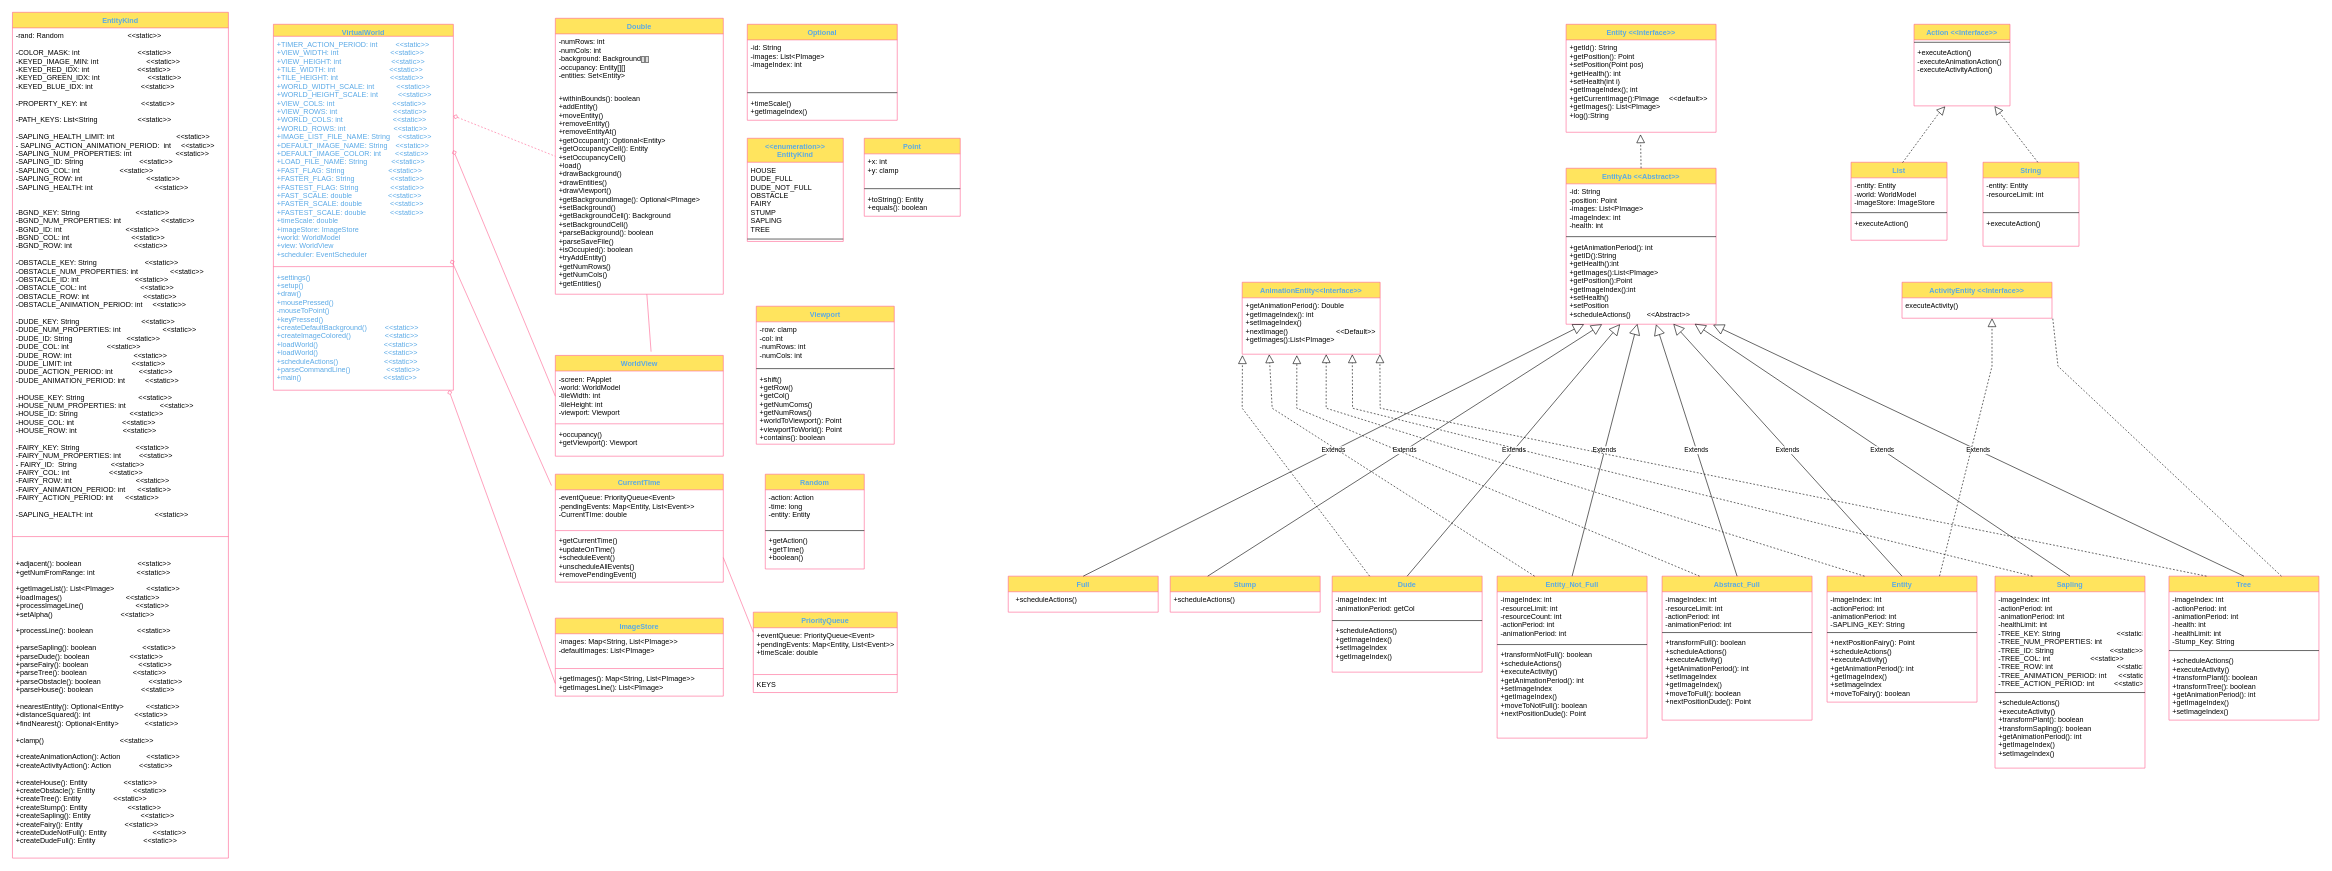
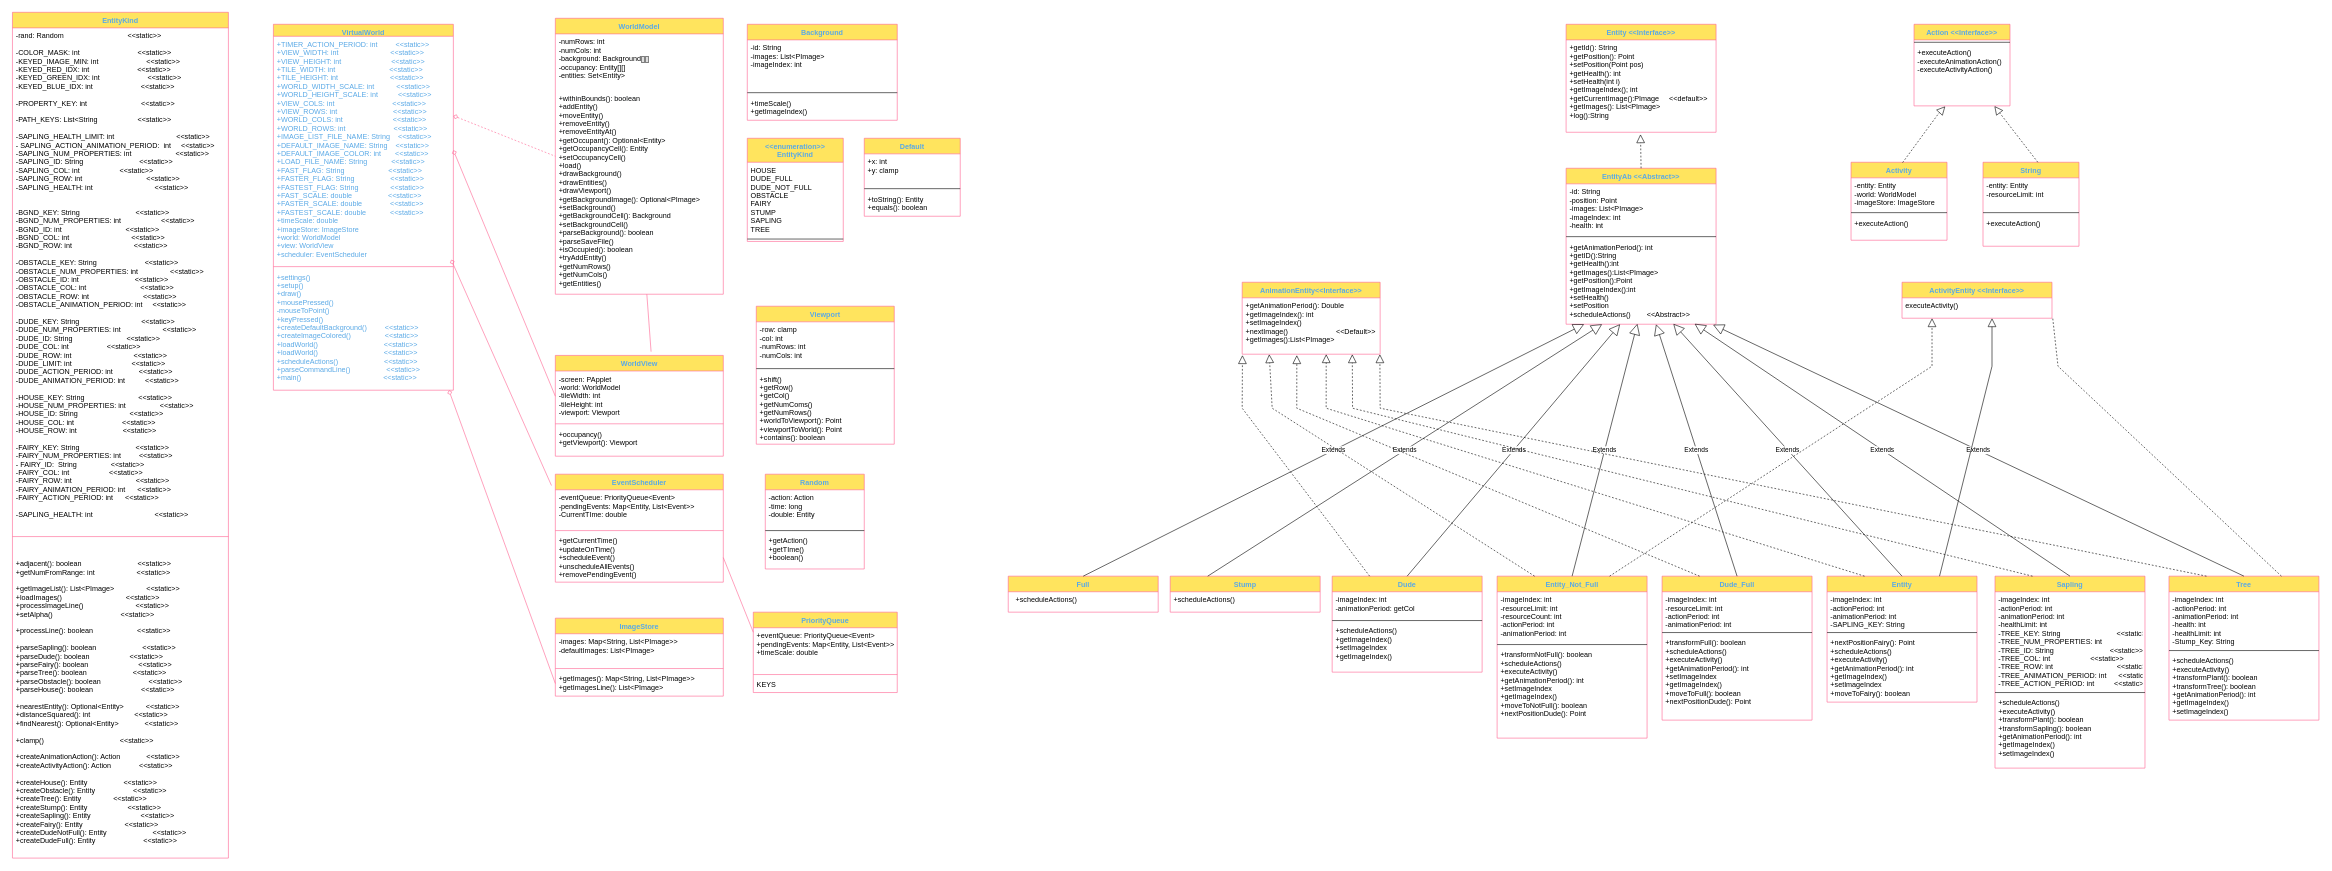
node "Double": label "Double" -> "WorldModel"
node "Optional": label "Optional" -> "Background"
node "Point": label "Point" -> "Default"
node "List": label "List" -> "Activity"
edge "Entity" -> "executeActivity()": style dashed -> solid
edge "Entity_Not_Full" -> "executeActivity()": added
node "CurrentTIme": label "CurrentTIme" -> "EventScheduler"
node "-action: Action -time: long -entity: Entity": label "-action: Action -time: long -entity: Entity" -> "-action: Action -time: long -double: Entity"
node "Abstract_Full": label "Abstract_Full" -> "Dude_Full"
